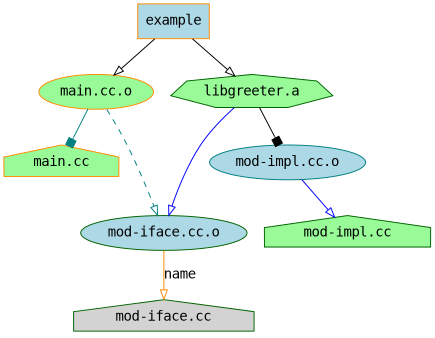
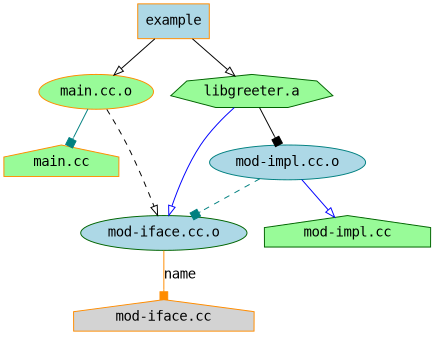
edge "main.cc.o" -> "mod-iface.cc.o": color teal -> black
edge "mod-impl.cc.o" -> "mod-iface.cc.o": added
edge "mod-iface.cc.o" -> "mod-iface.cc": arrowhead onormal -> box
node "mod-iface.cc": color darkgreen -> darkorange
